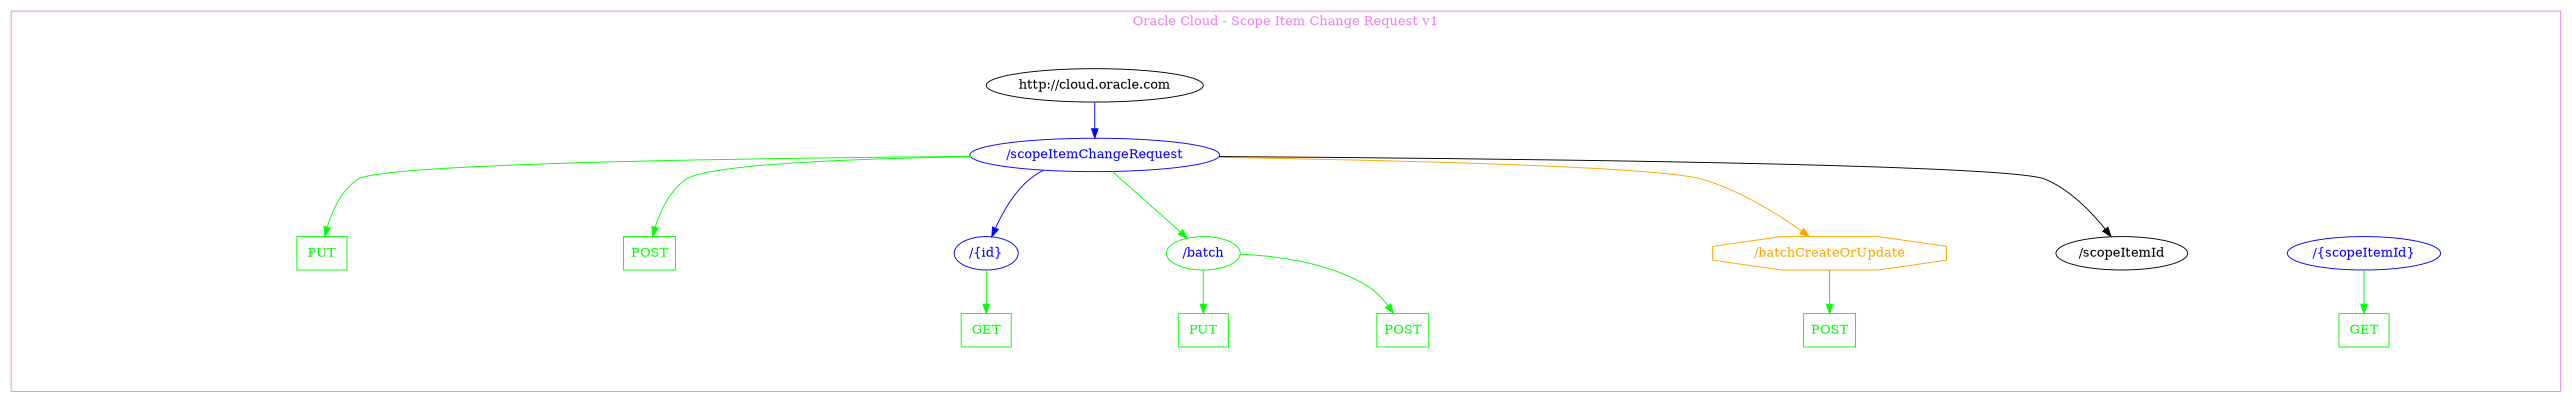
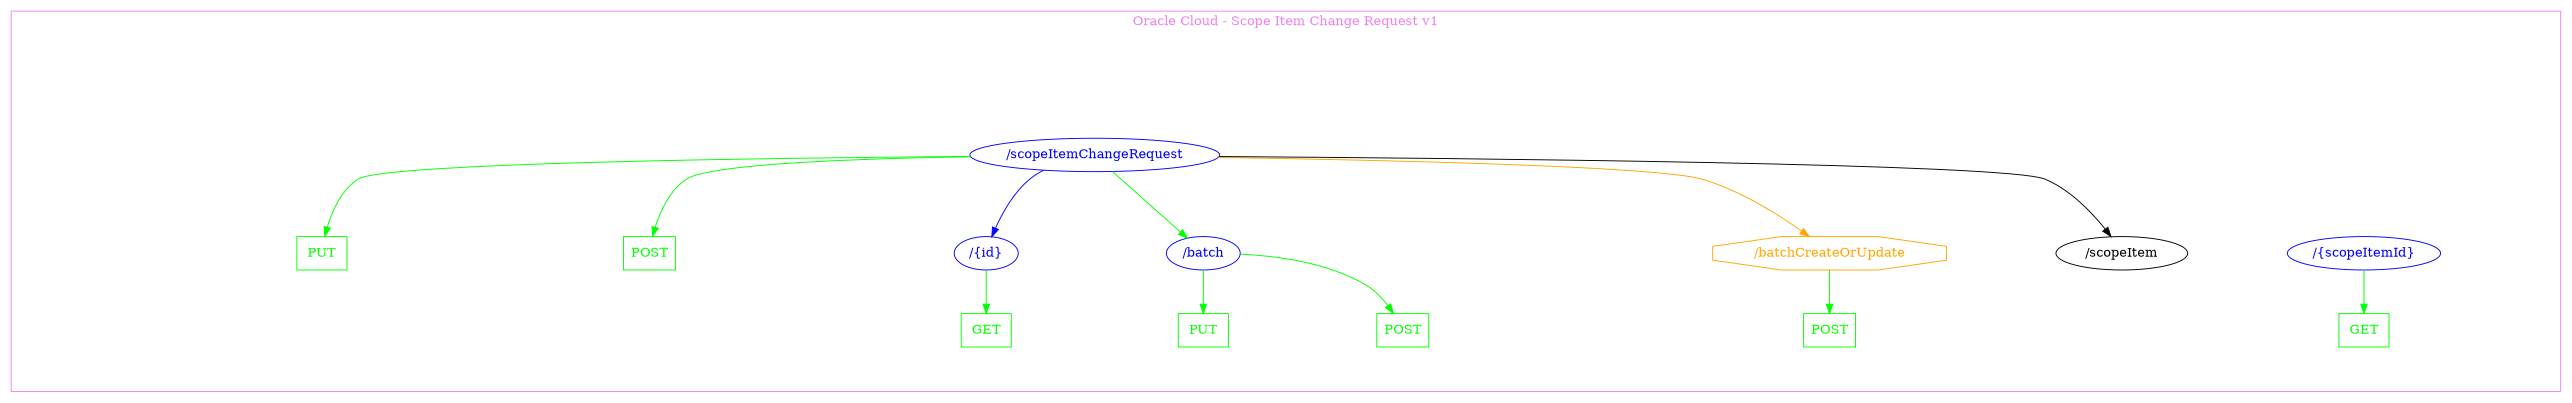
node "http://cloud.oracle.com": removed
node "/batch": color green -> blue
node "/scopeItemId": label "/scopeItemId" -> "/scopeItem"
